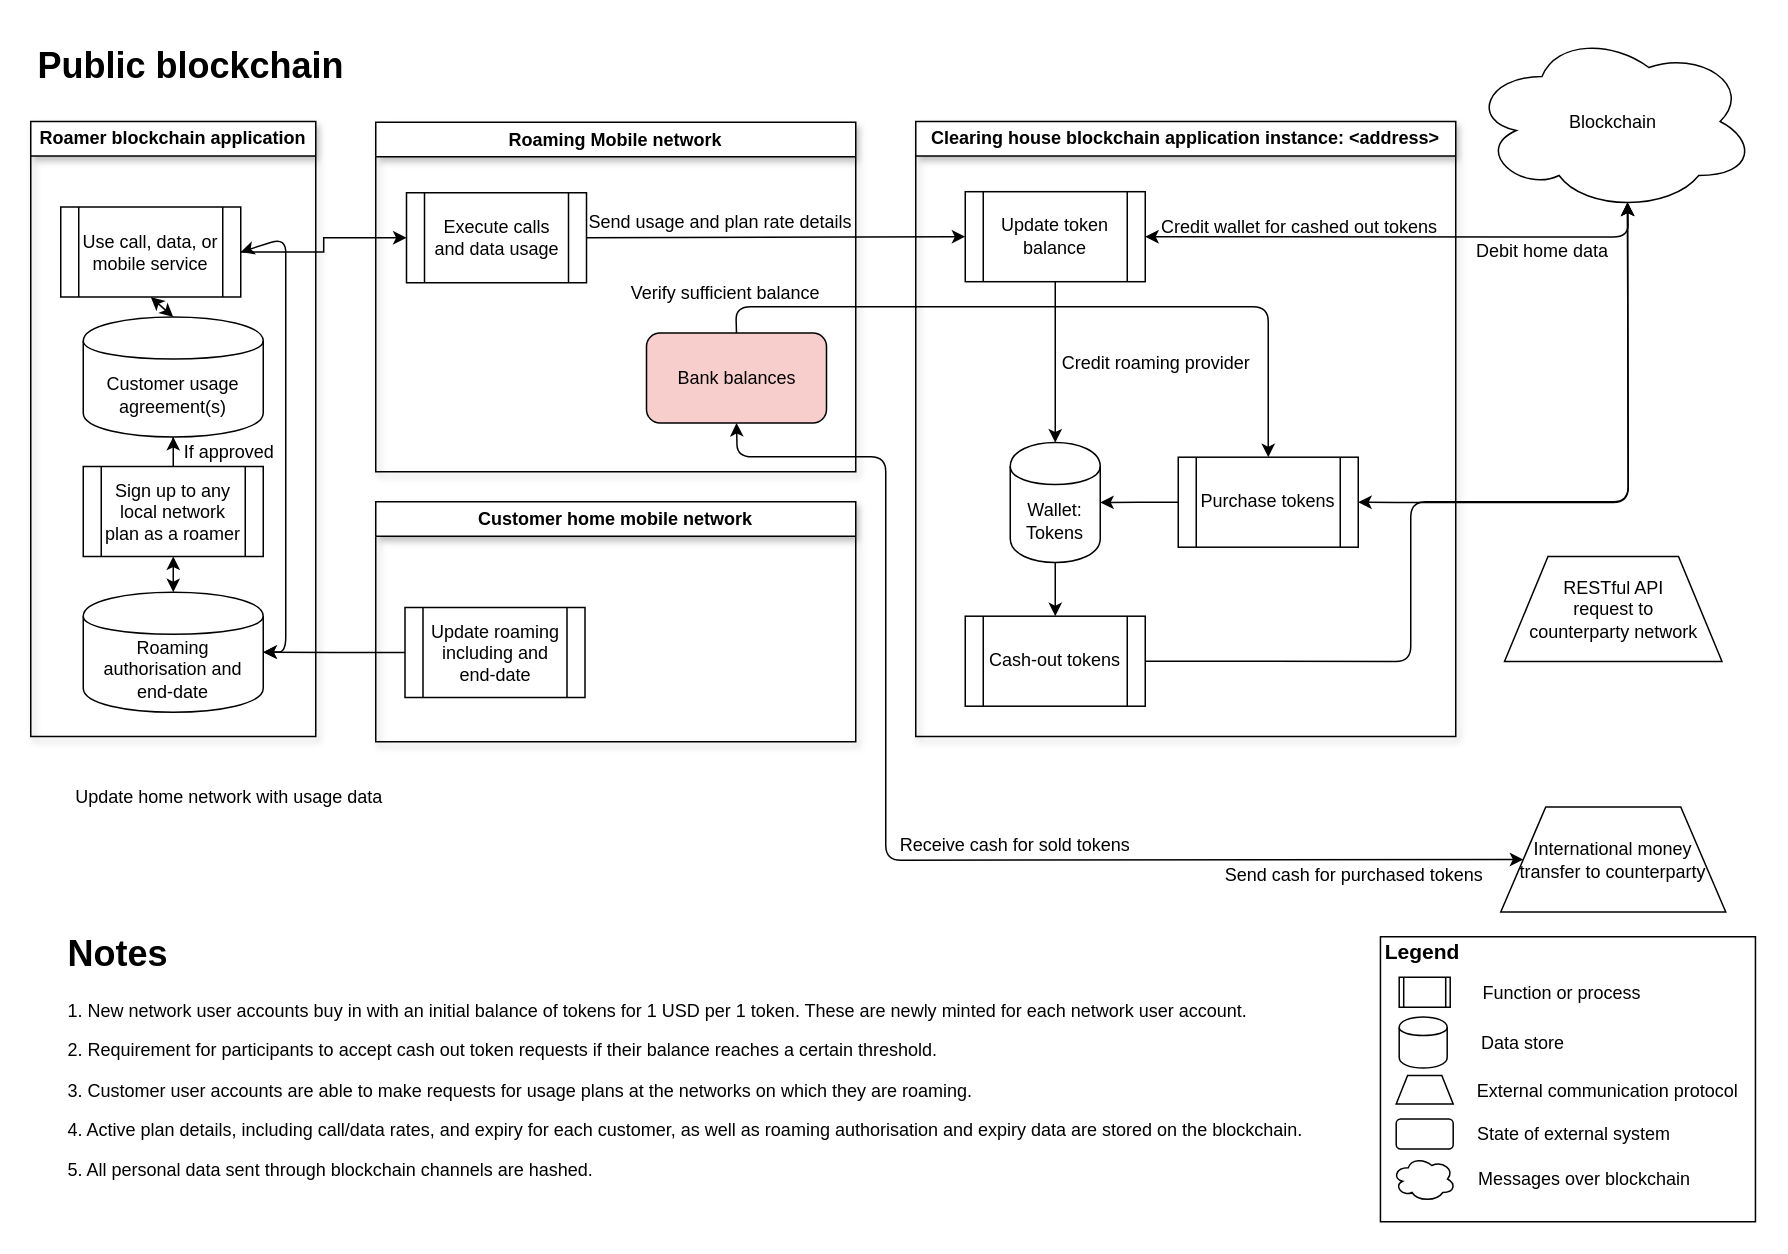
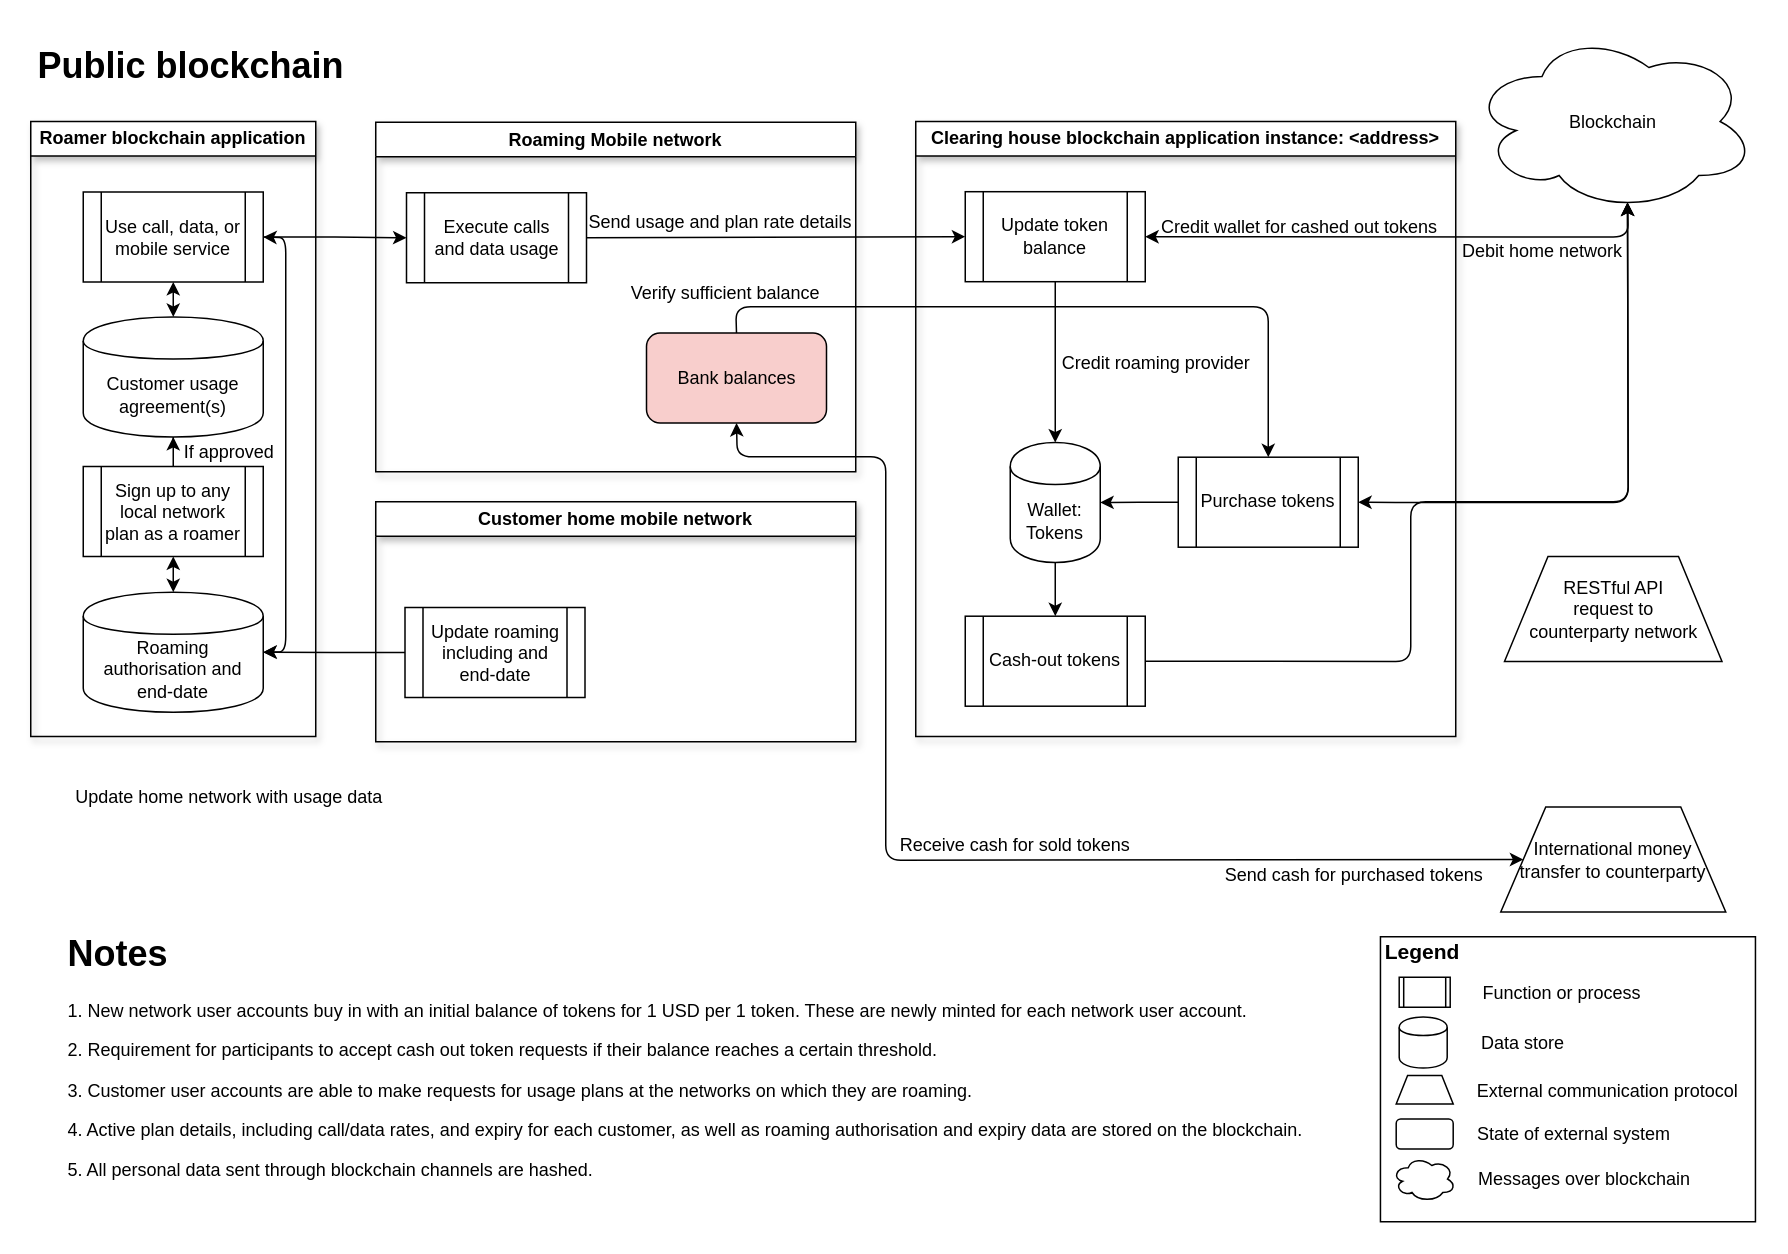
node "Debit home data": label "Debit home data" -> "Debit home network"
node "Use call, data, or mobile service": moved (151, 252) -> (173, 237)
